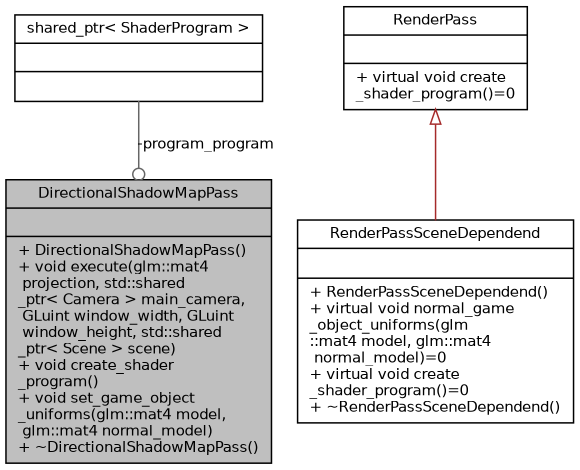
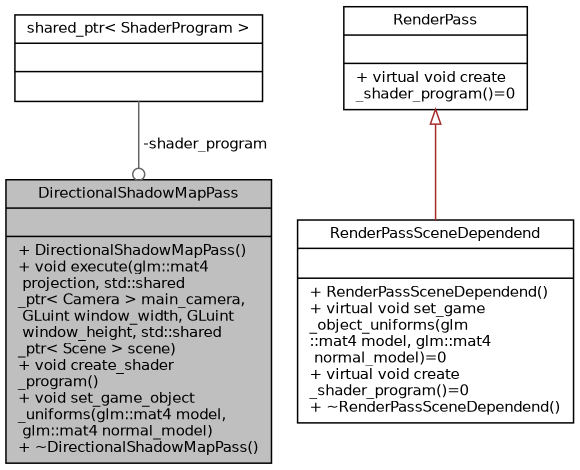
edge "shared_ptr< ShaderProgram >" -> "DirectionalShadowMapPass": label " -program_program" -> " -shader_program"
node "RenderPassSceneDependend": text "+ virtual void normal_game" -> "+ virtual void set_game"
